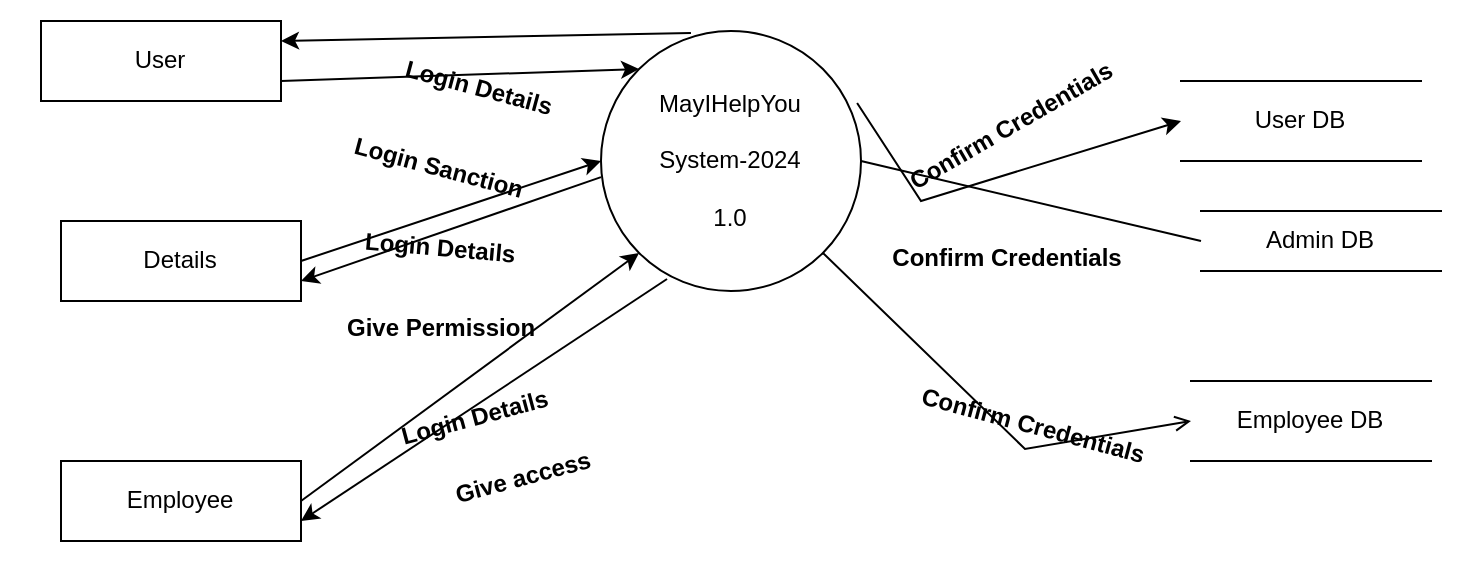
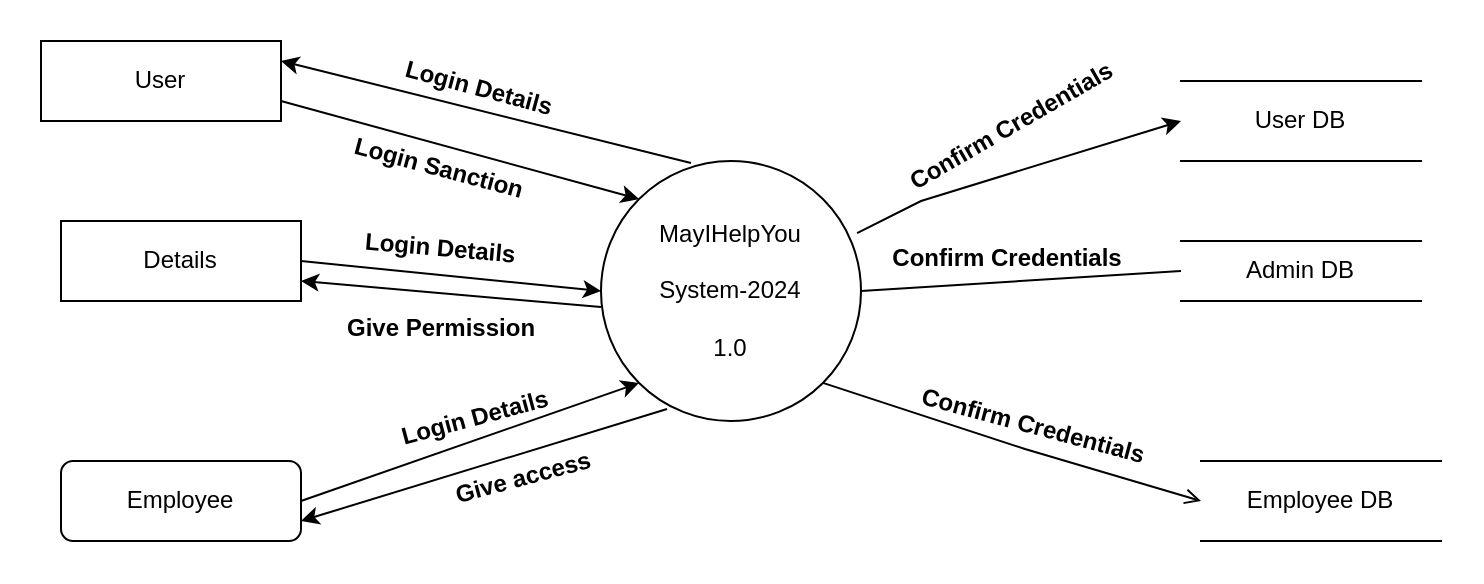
node "User": moved (161, 61) -> (161, 81)
node "MayIHelpYou System-2024 1.0": moved (731, 161) -> (731, 291)
node "Admin DB": moved (1321, 241) -> (1301, 271)
node "Employee DB": moved (1311, 421) -> (1321, 501)
node "Employee": shape rectangle -> rounded rectangle
